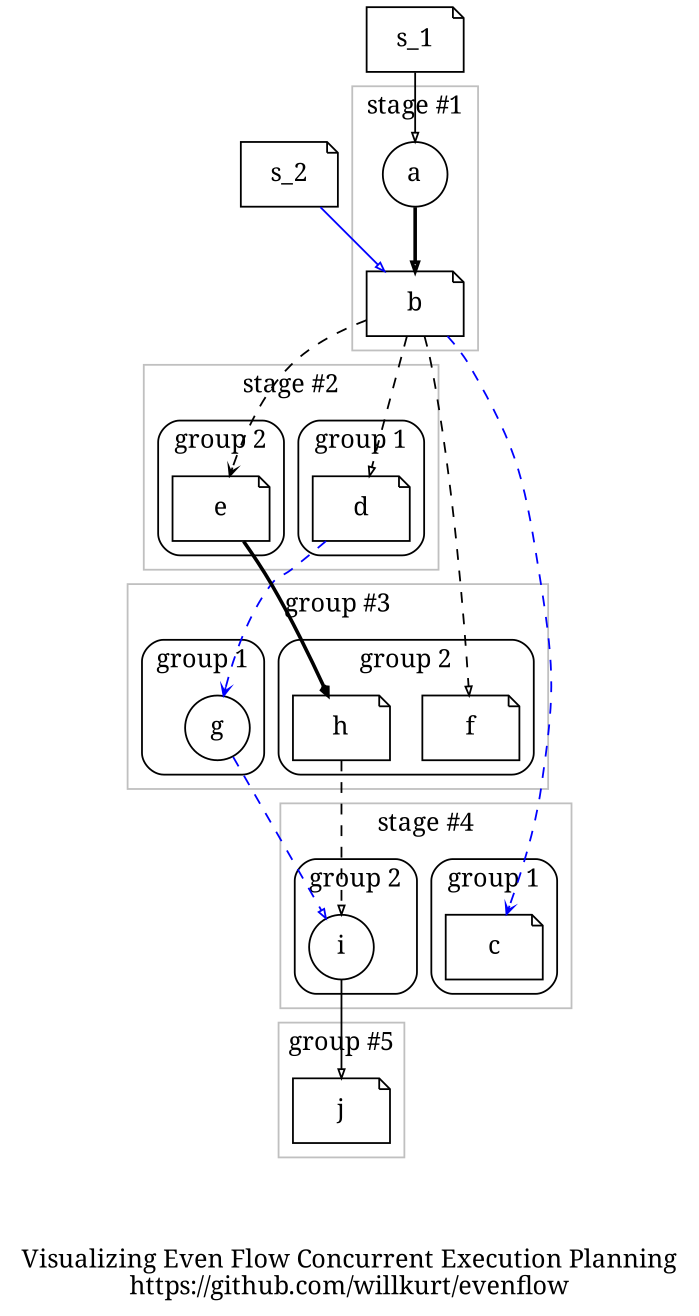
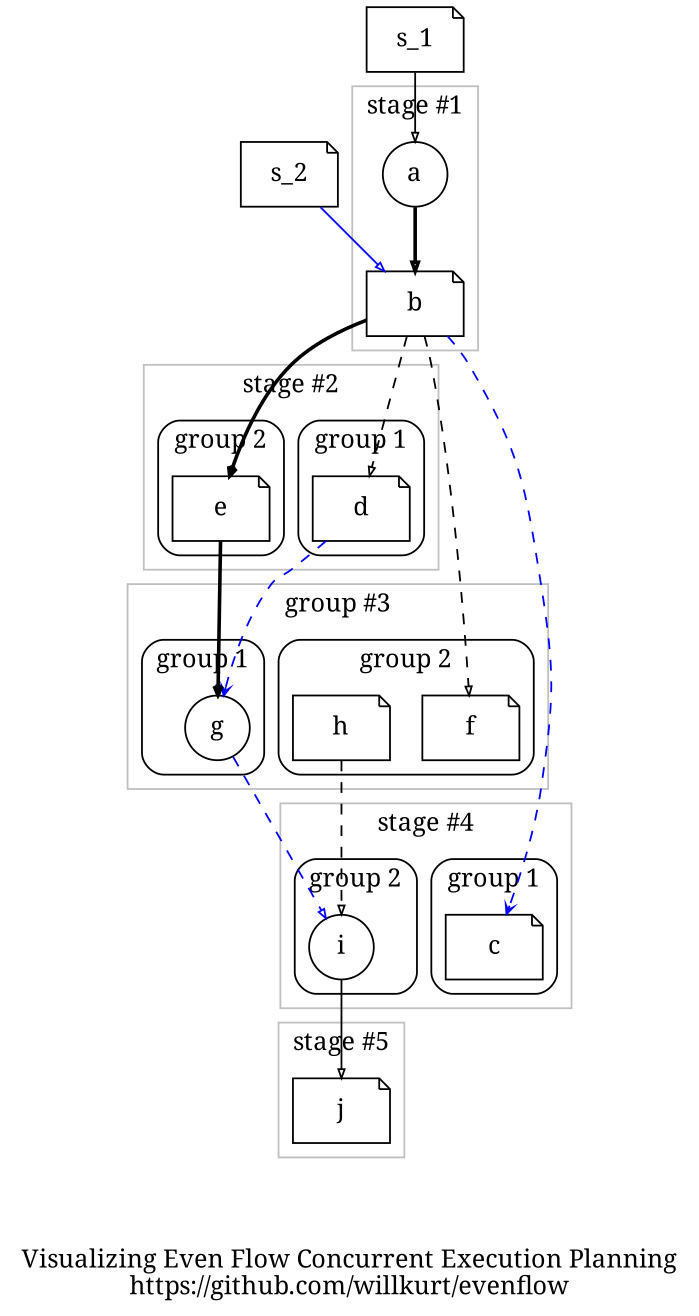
edge "b" -> "e": style dashed -> bold
edge "e" -> "h": now "e" -> "g"
cluster "group #5": label "group #5" -> "stage #5"
